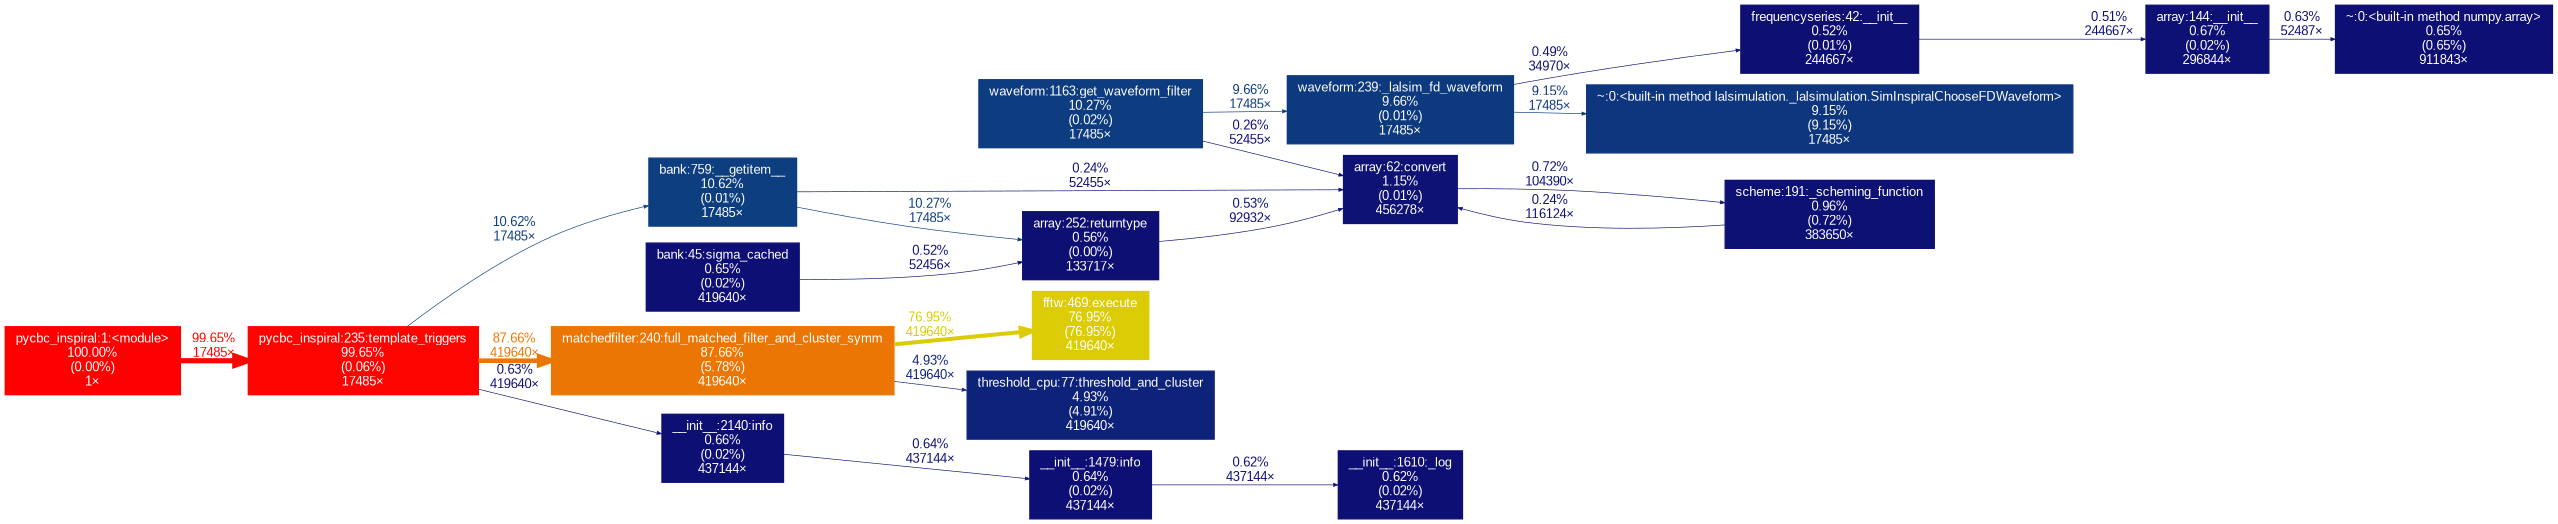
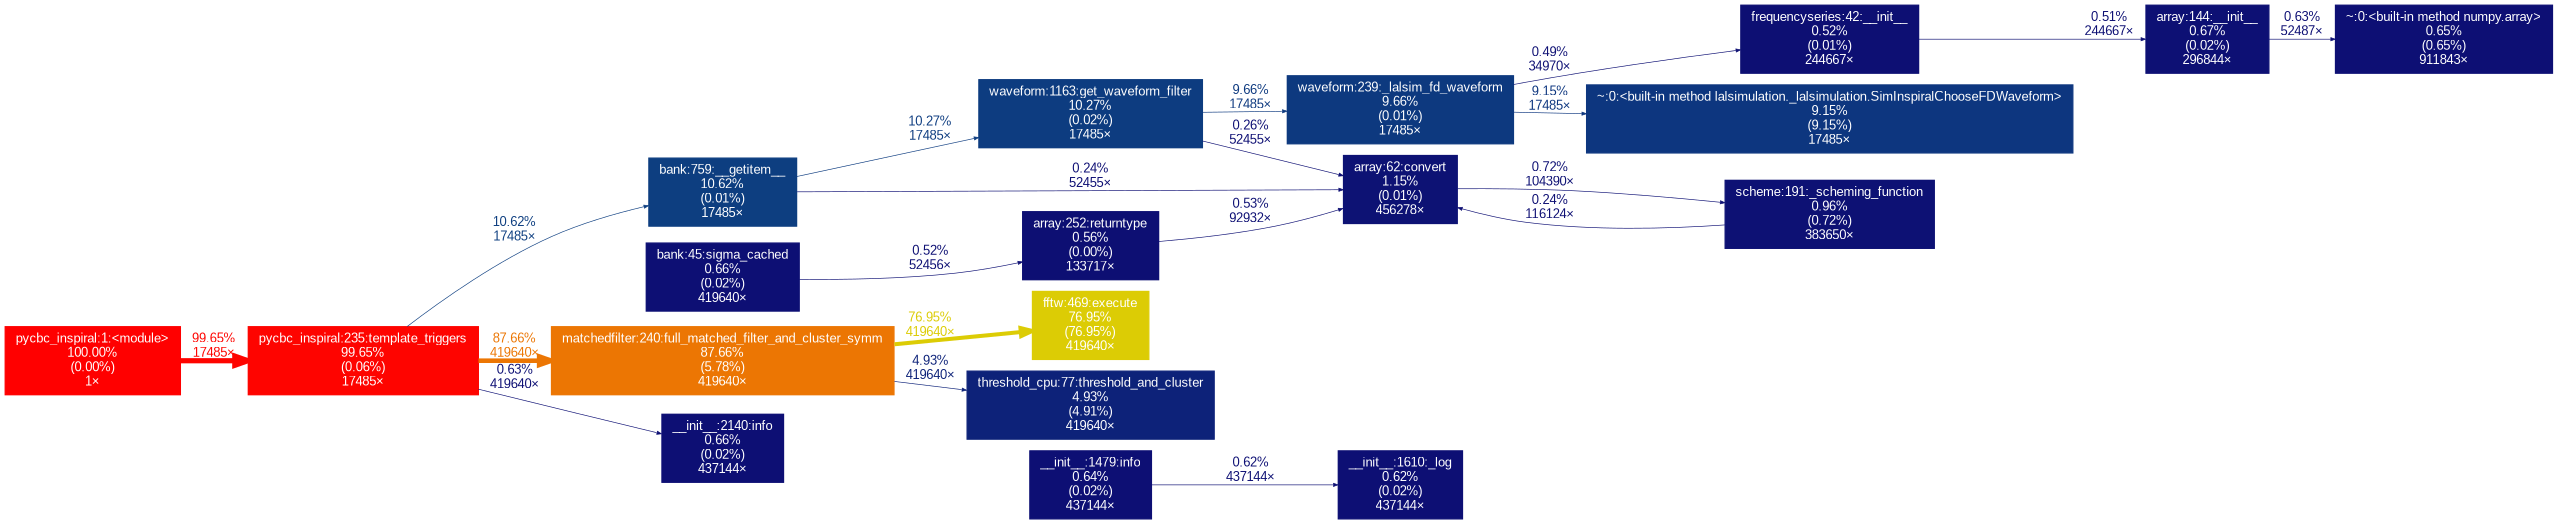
edge "bank:759:__getitem__ 10.62% (0.01%) 17485×" -> "array:252:returntype 0.56% (0.00%) 133717×": now "bank:759:__getitem__ 10.62% (0.01%) 17485×" -> "waveform:1163:get_waveform_filter 10.27% (0.02%) 17485×"
node "bank:45:sigma_cached 0.65% (0.02%) 419640×": label "bank:45:sigma_cached 0.65% (0.02%) 419640×" -> "bank:45:sigma_cached 0.66% (0.02%) 419640×"
edge "__init__:2140:info 0.66% (0.02%) 437144×" -> "__init__:1479:info 0.64% (0.02%) 437144×": removed, label "0.64% 437144×"
